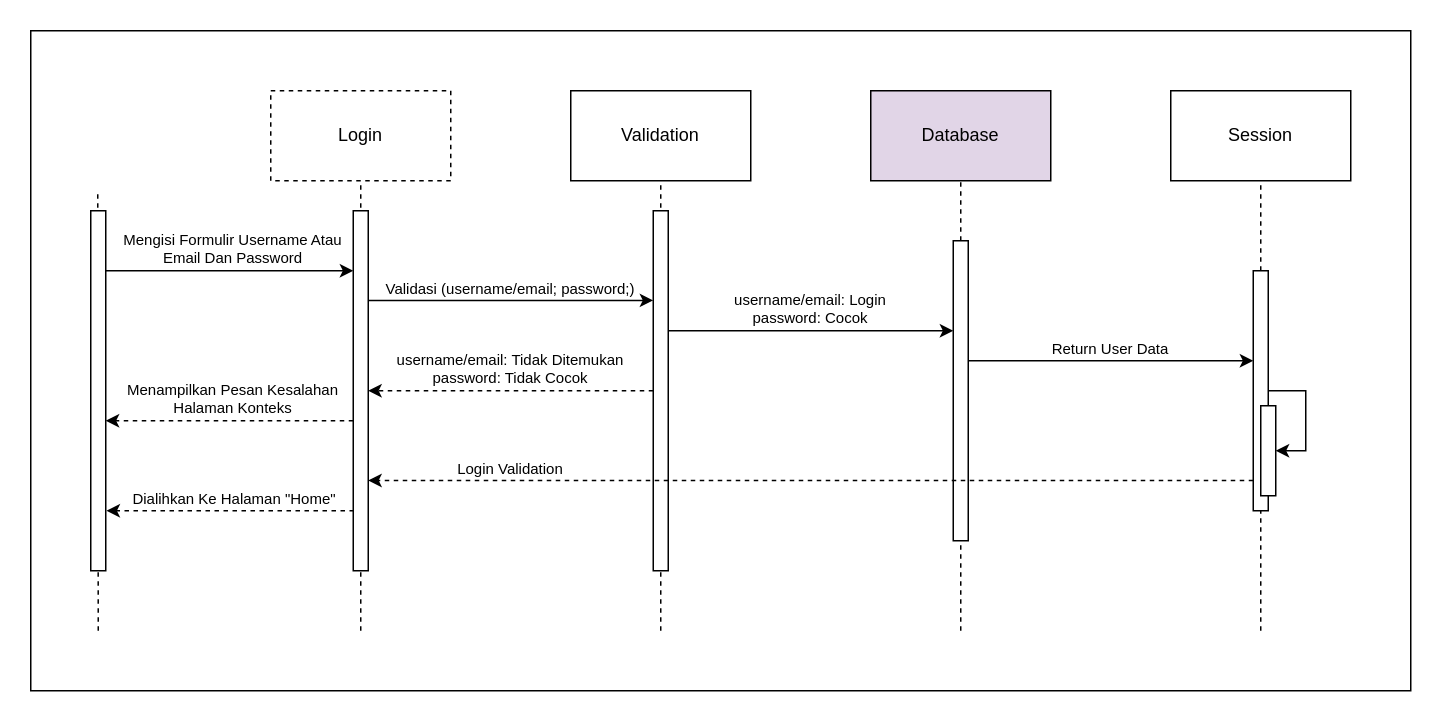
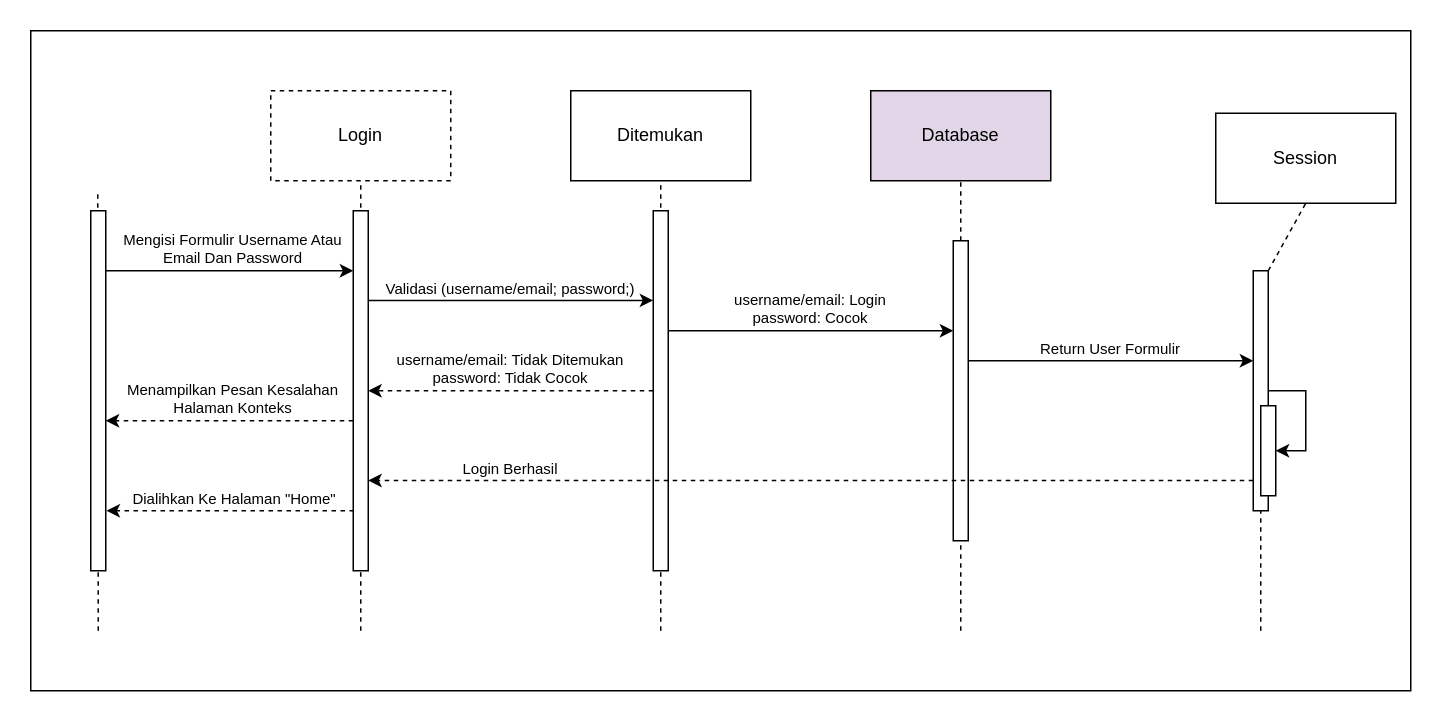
node "Validation": label "Validation" -> "Ditemukan"
node "Session": moved (1261, 136) -> (1306, 158)
node "Return User Data": label "Return User Data" -> "Return User Formulir"
node "Login Validation": label "Login Validation" -> "Login Berhasil"
